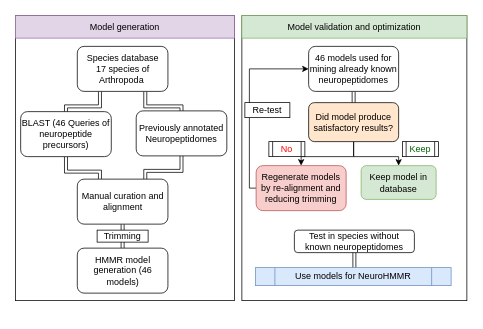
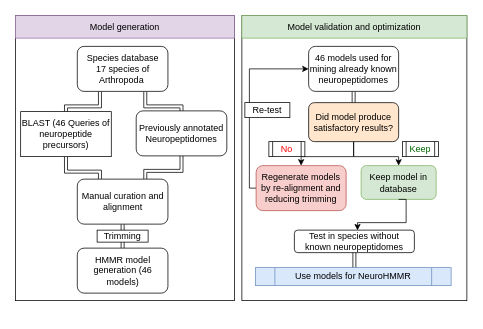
node "BLAST (46 Queries of neuropeptide precursors)": shape rounded rectangle -> rectangle
edge "Keep model in database" -> "Test in species without known neuropeptidomes": added
